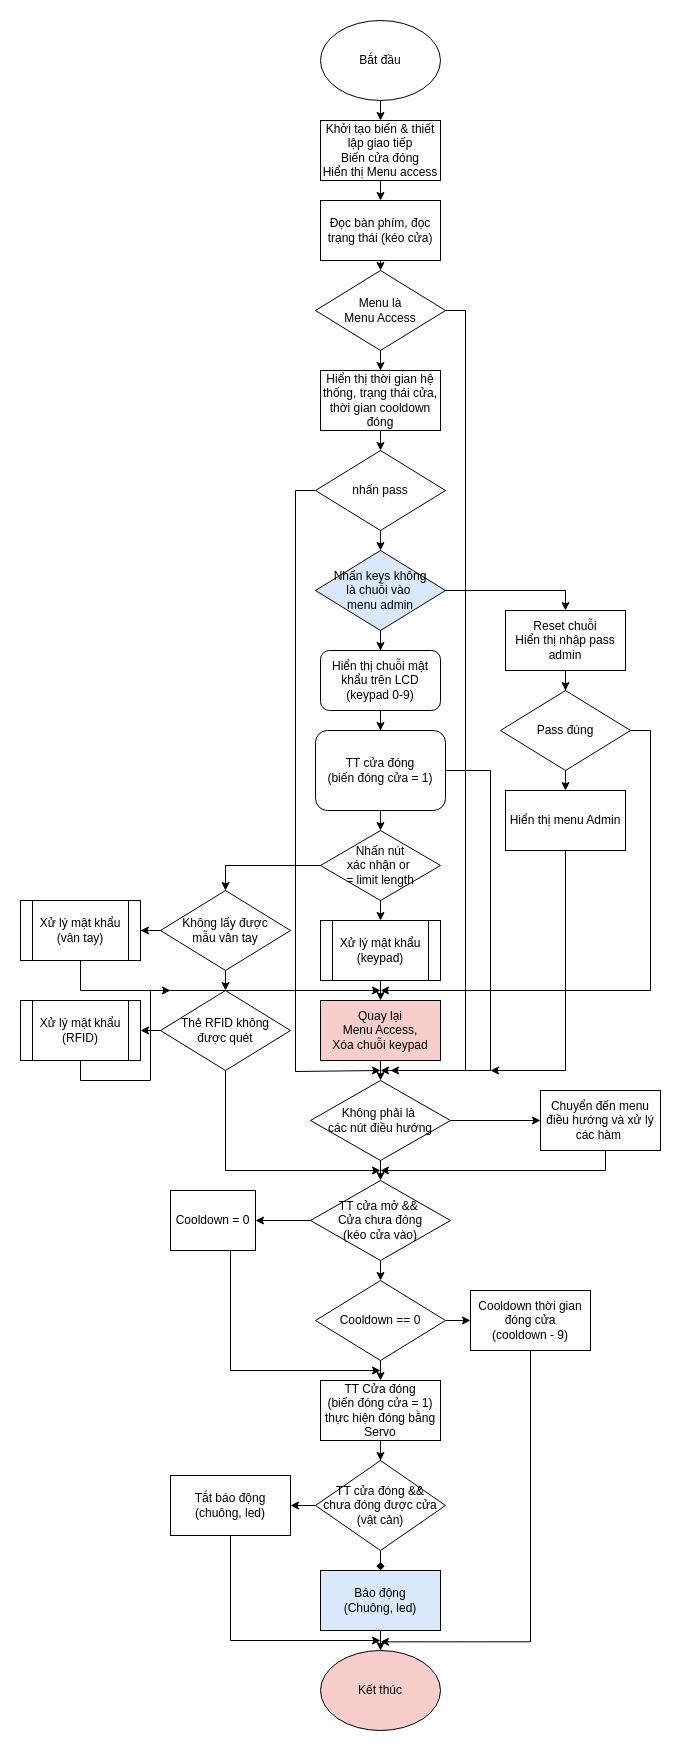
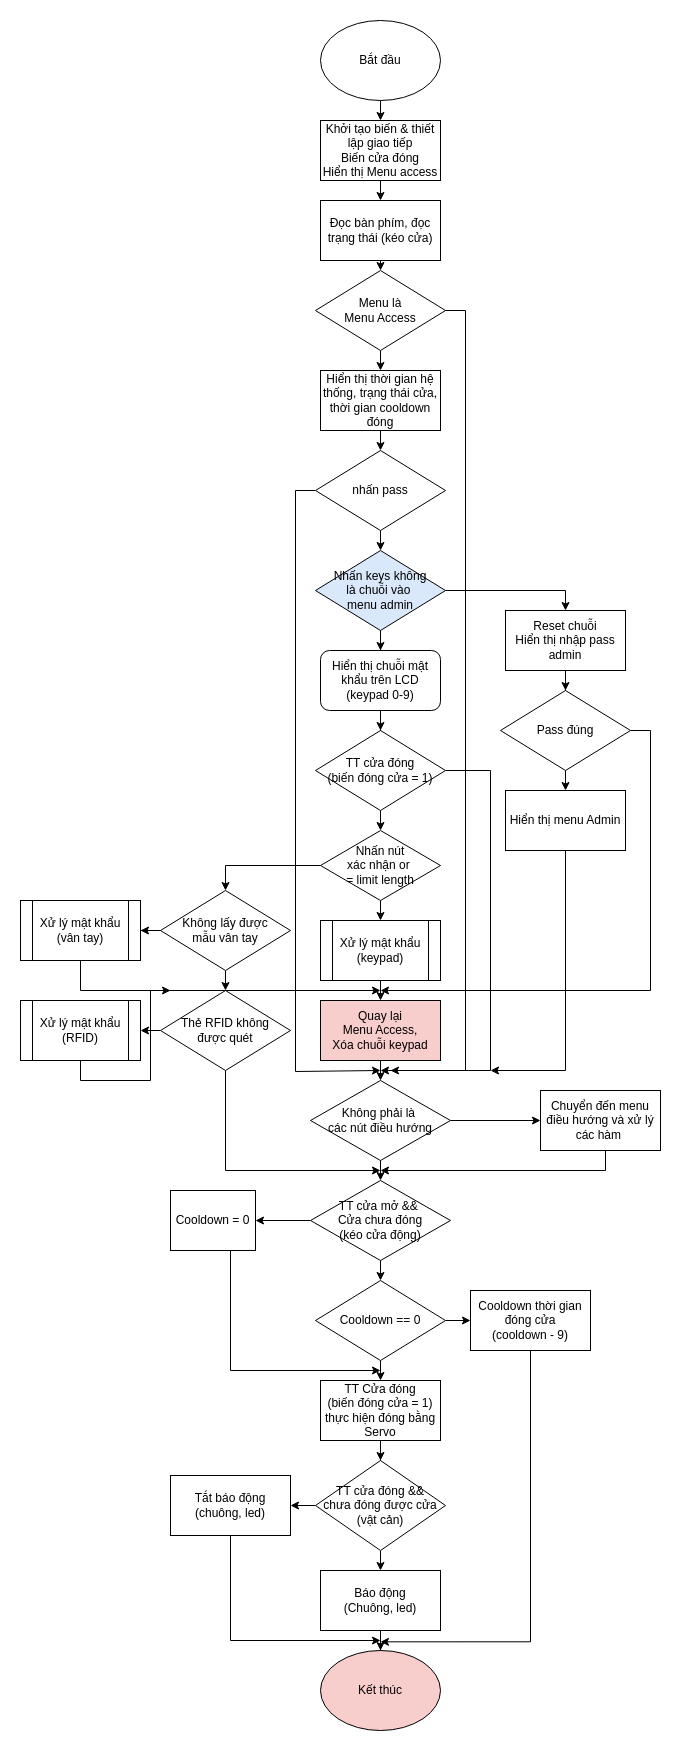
node "TT cửa đóng (biến đóng cửa = 1)": shape rounded rectangle -> diamond
node "TT cửa mở && Cửa chưa đóng (kéo cửa vào)": label "TT cửa mở && Cửa chưa đóng (kéo cửa vào)" -> "TT cửa mở && Cửa chưa đóng (kéo cửa động)"
edge "TT cửa đóng && chưa đóng được cửa (vật cản)" -> "Báo động (Chuông, led)": arrowhead diamond -> classic
node "Báo động (Chuông, led)": fillcolor #dae8fc -> #ffffff
